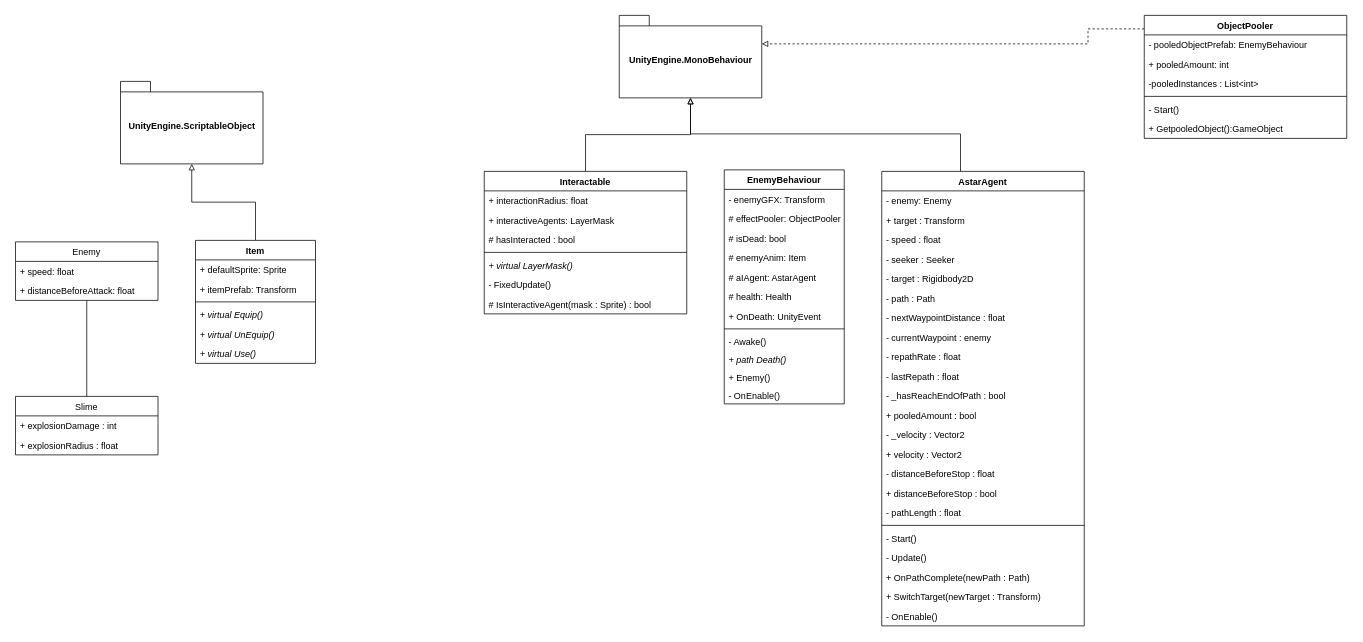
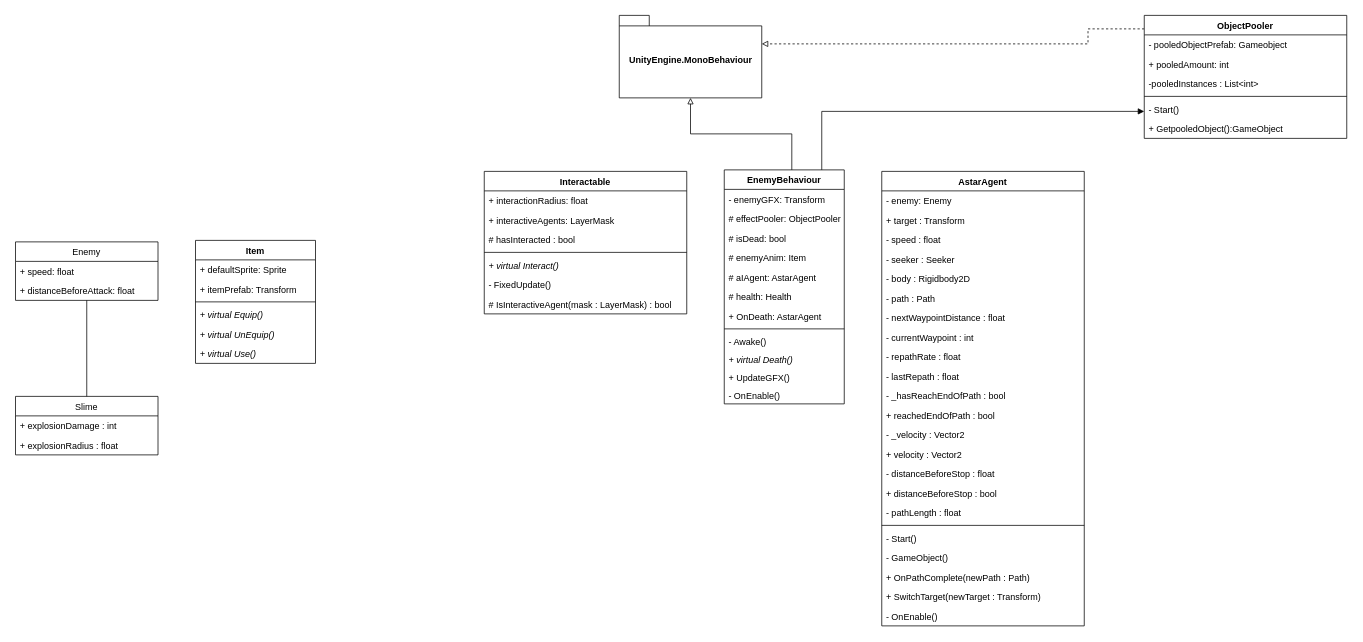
node "- pooledObjectPrefab: EnemyBehaviour": label "- pooledObjectPrefab: EnemyBehaviour" -> "- pooledObjectPrefab: Gameobject"
edge "EnemyBehaviour" -> "ObjectPooler": added
node "UnityEngine.ScriptableObject": removed
edge "AstarAgent" -> "UnityEngine.MonoBehaviour": removed
edge "Interactable" -> "UnityEngine.MonoBehaviour": removed
edge "EnemyBehaviour" -> "UnityEngine.MonoBehaviour": added
edge "Item" -> "UnityEngine.ScriptableObject": removed
node "+ virtual LayerMask()": label "+ virtual LayerMask()" -> "+ virtual Interact()"
node "- target : Rigidbody2D": label "- target : Rigidbody2D" -> "- body : Rigidbody2D"
node "# IsInteractiveAgent(mask : Sprite) : bool": label "# IsInteractiveAgent(mask : Sprite) : bool" -> "# IsInteractiveAgent(mask : LayerMask) : bool"
node "+ OnDeath: UnityEvent": label "+ OnDeath: UnityEvent" -> "+ OnDeath: AstarAgent"
node "- currentWaypoint : enemy": label "- currentWaypoint : enemy" -> "- currentWaypoint : int"
node "+ path Death()": label "+ path Death()" -> "+ virtual Death()"
node "+ Enemy()": label "+ Enemy()" -> "+ UpdateGFX()"
node "+ pooledAmount : bool": label "+ pooledAmount : bool" -> "+ reachedEndOfPath : bool"
node "- Update()": label "- Update()" -> "- GameObject()"
